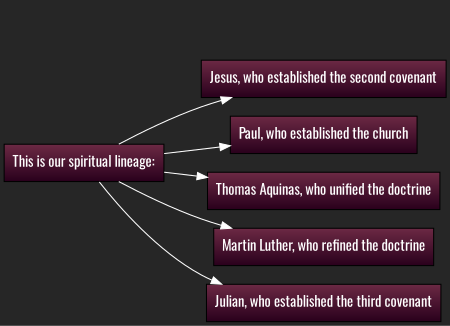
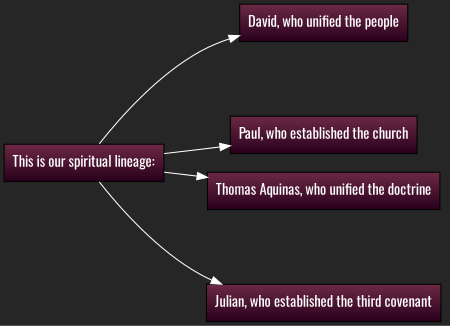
node "David, who unified the people": added
node "Jesus, who established the second covenant": removed
node "Martin Luther, who refined the doctrine": removed
